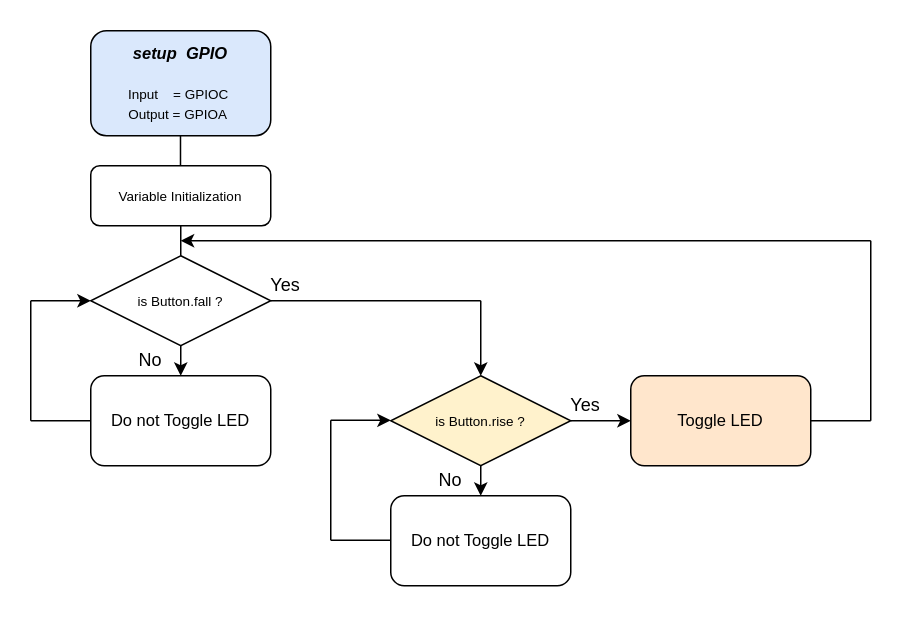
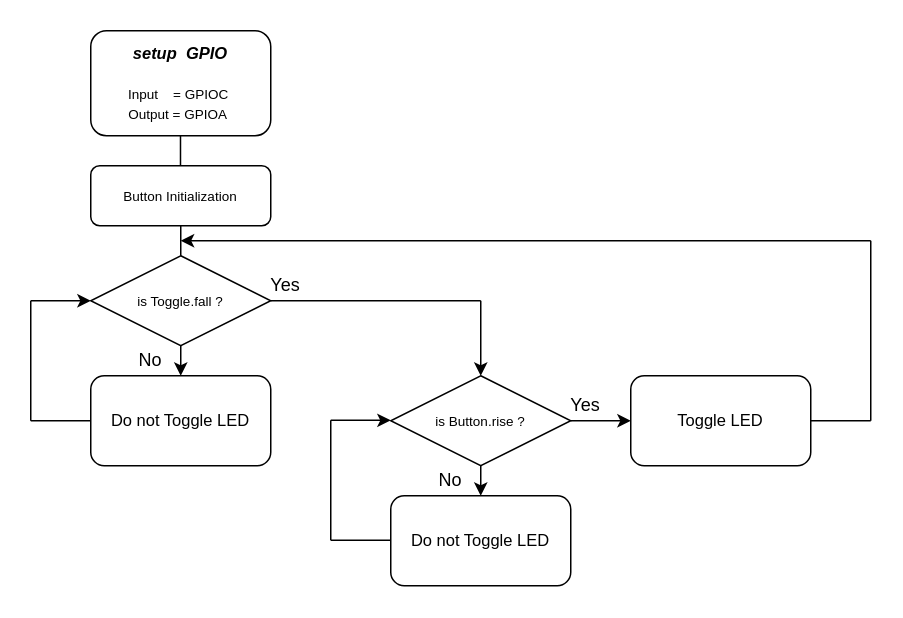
node "setup GPIO Input = GPIOC Output = GPIOA": fillcolor #dae8fc -> #ffffff
node "Variable Initialization": label "Variable Initialization" -> "Button Initialization"
node "is Button.fall ?": label "is Button.fall ?" -> "is Toggle.fall ?"
node "is Button.rise ?": fillcolor #fff2cc -> #ffffff
node "Toggle LED": fillcolor #ffe6cc -> #ffffff
